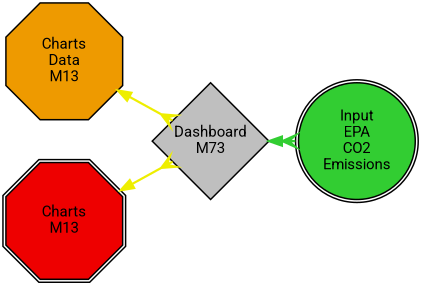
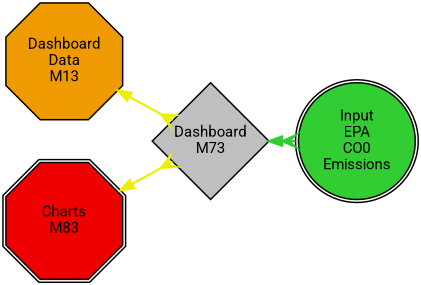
node "Charts Data M13": label "Charts Data M13" -> "Dashboard Data M13"
node "Input EPA CO2 Emissions": label "Input EPA CO2 Emissions" -> "Input EPA CO0 Emissions"
node "Charts M13": label "Charts M13" -> "Charts M83"
